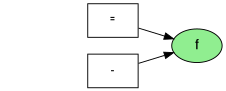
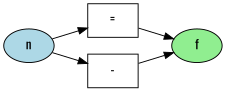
node "n": added
